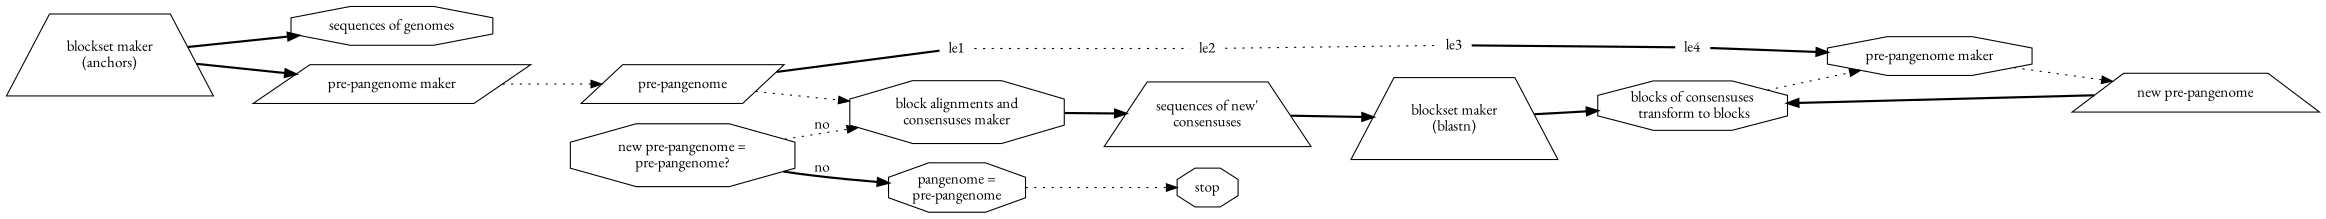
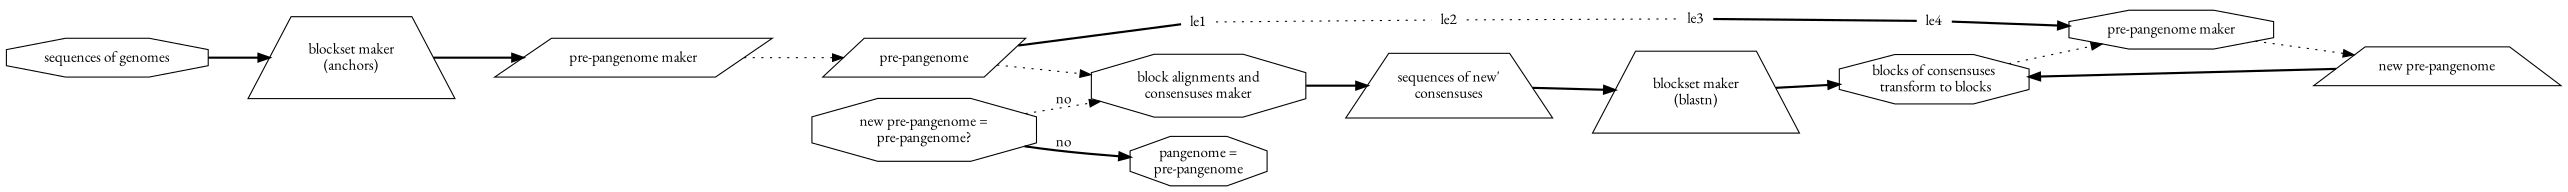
edge "blockset maker (anchors)" -> "sequences of genomes": reversed
node "stop": removed
